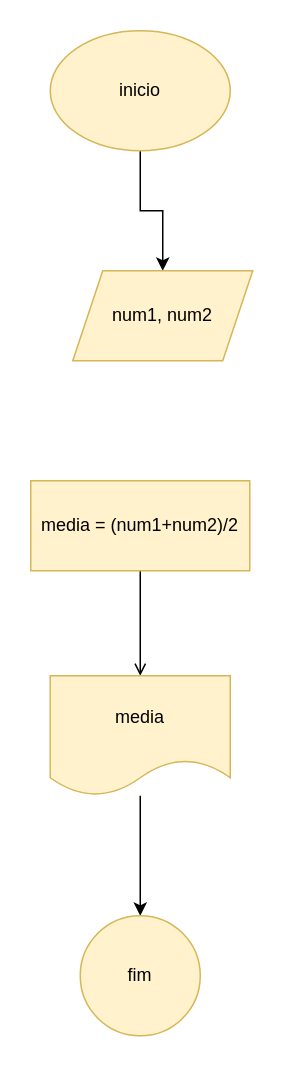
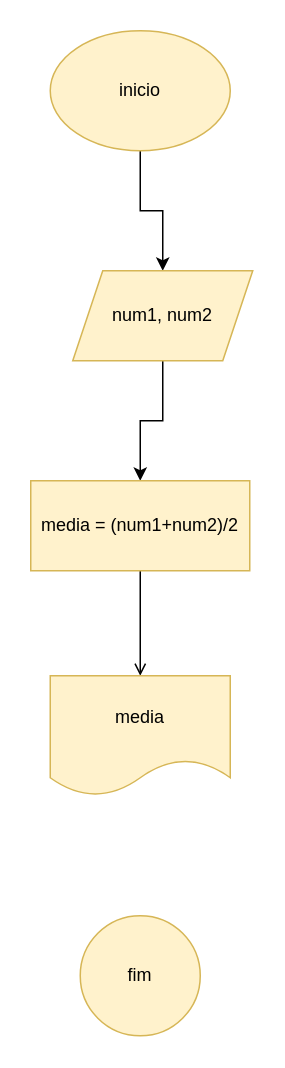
edge "num1, num2" -> "media = (num1+num2)/2": added
edge "media" -> "fim": removed
